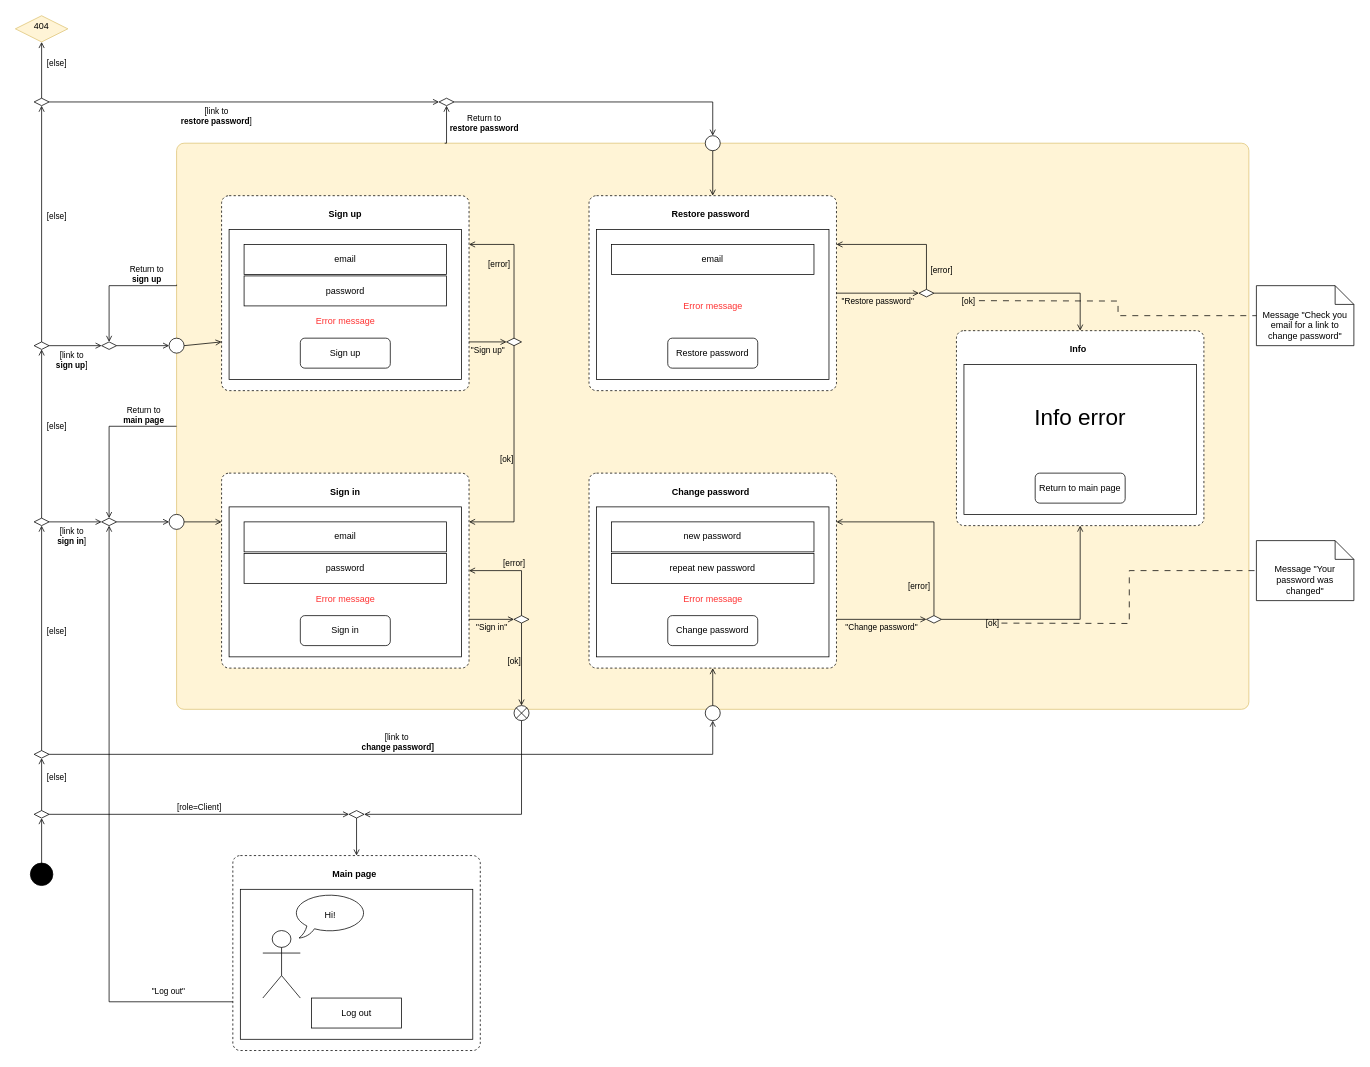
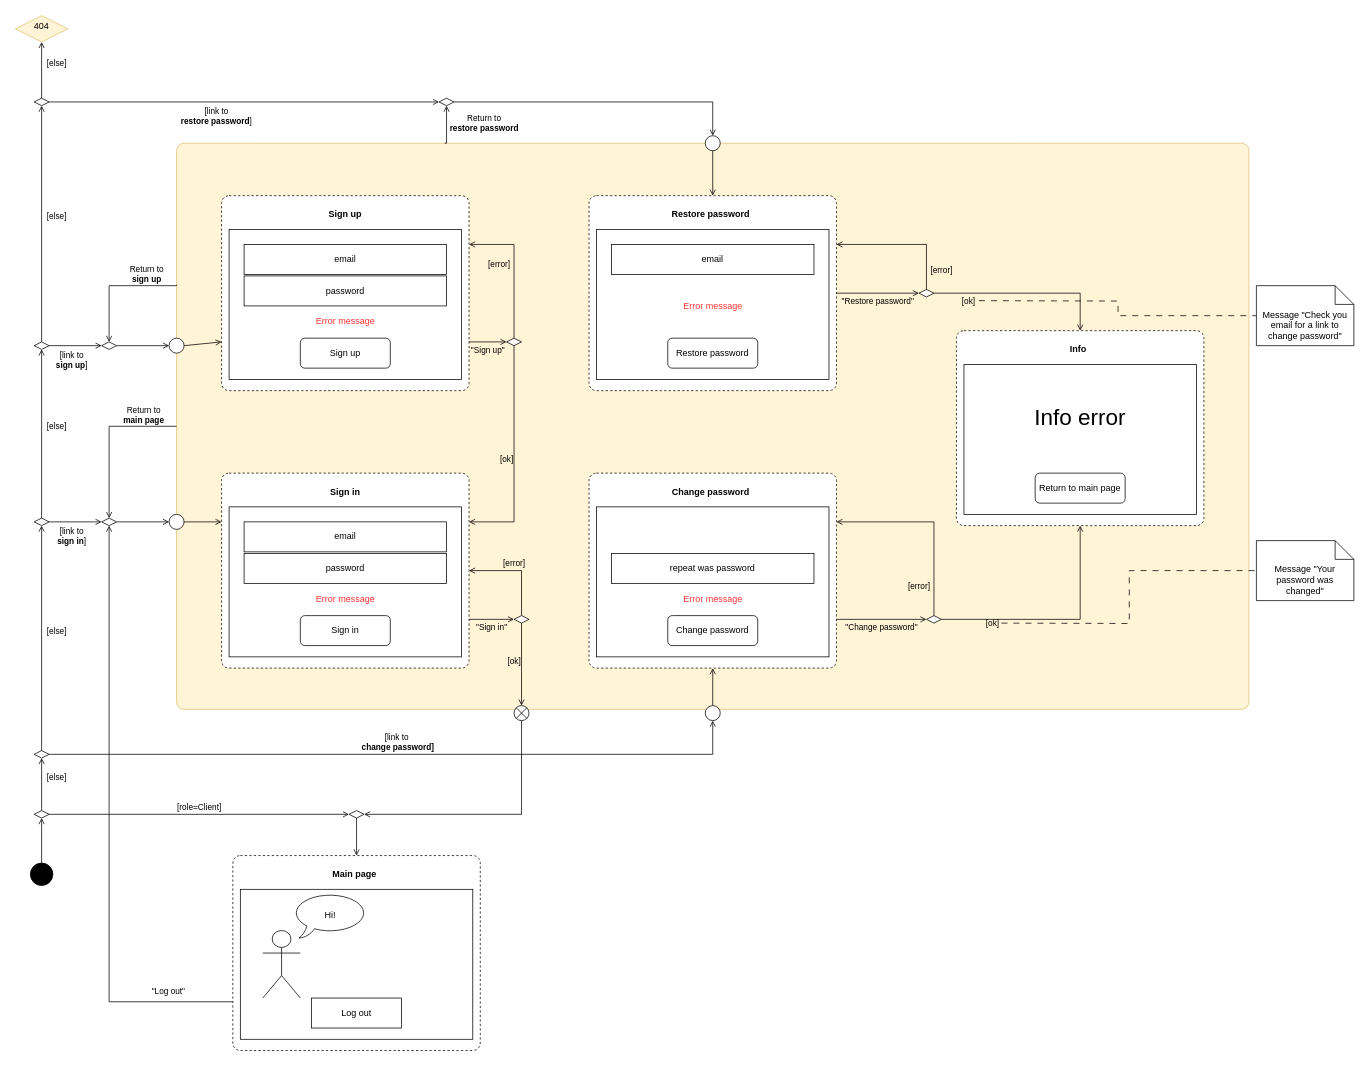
node "new password": removed
node "repeat new password": label "repeat new password" -> "repeat was password"
